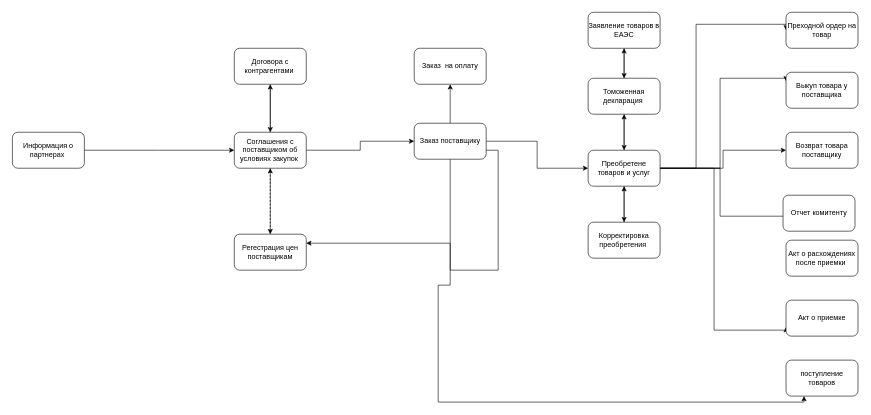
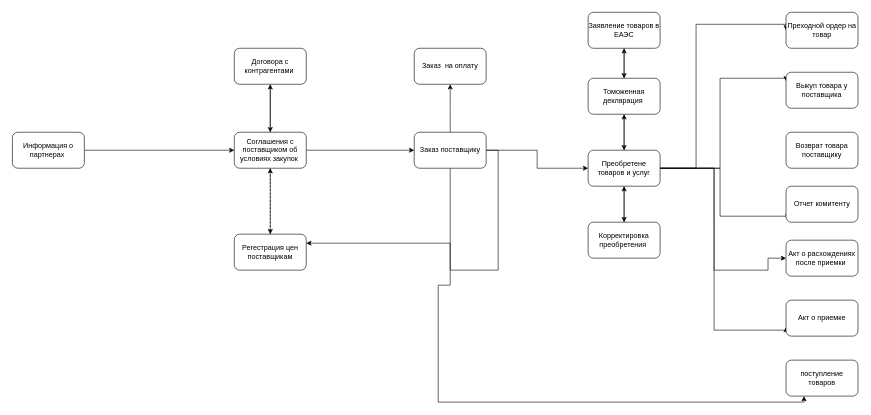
node "Заказ поставщику": moved (450, 141) -> (450, 150)
edge "Преобретене товаров и услуг" -> "Возврат товара поставщику": removed
node "Отчет комитенту": moved (819, 213) -> (822, 204)
edge "Преобретене товаров и услуг" -> "Акт о расхождениях после приемки": added
